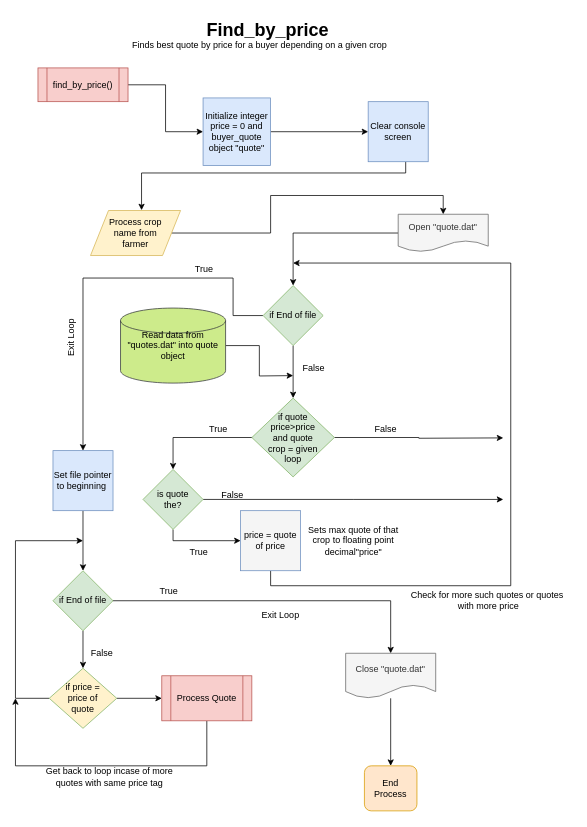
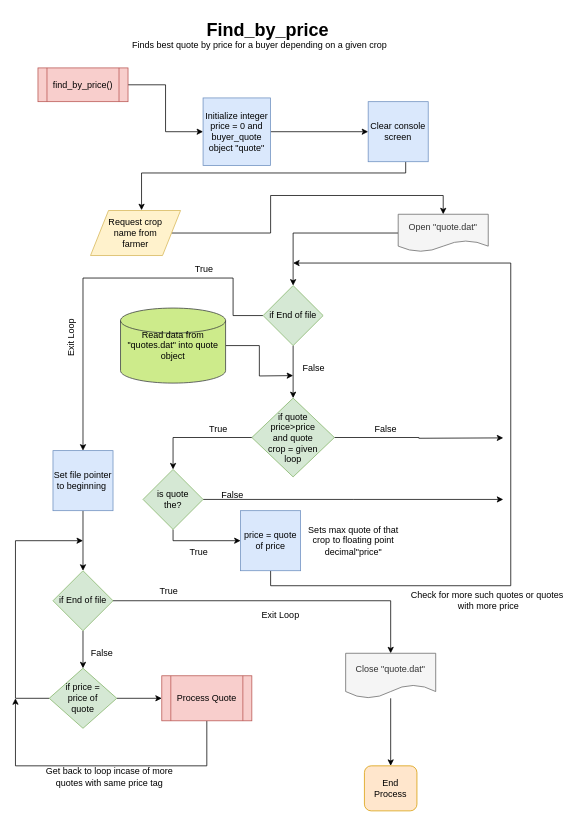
node "Process crop name from farmer": label "Process crop name from farmer" -> "Request crop name from farmer"
node "price = quote of price": fillcolor #f5f5f5 -> #dae8fc
node "if price = price of quote": fillcolor #fff2cc -> #d5e8d4
